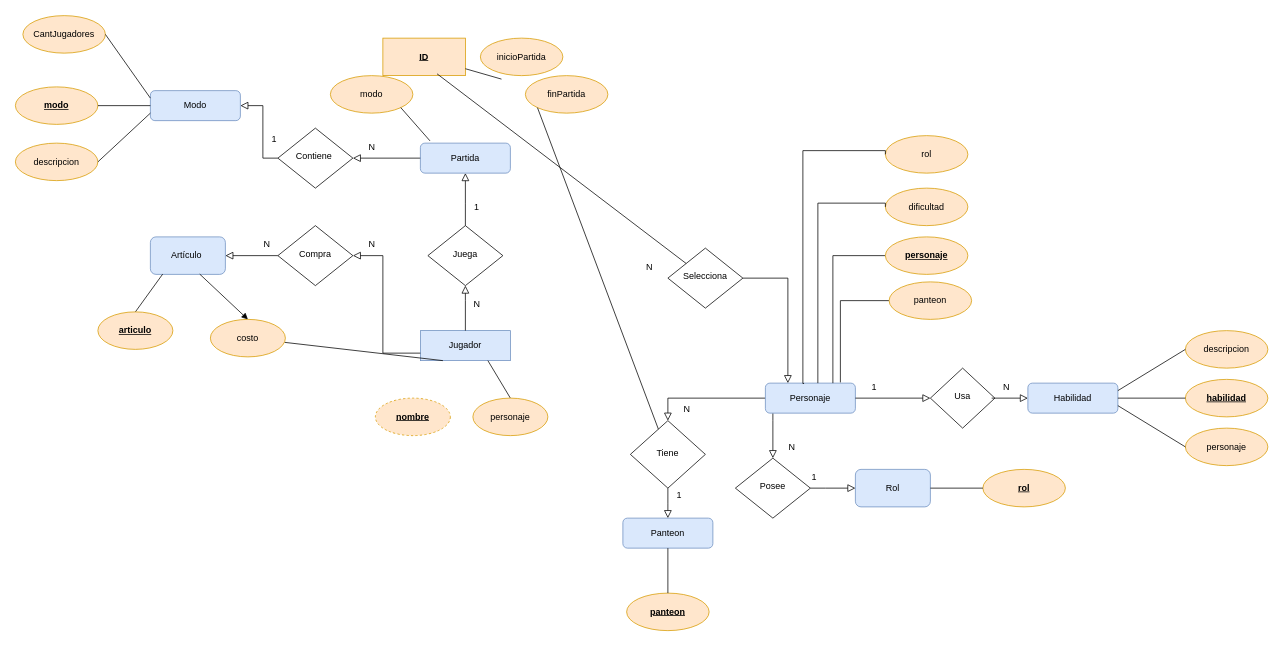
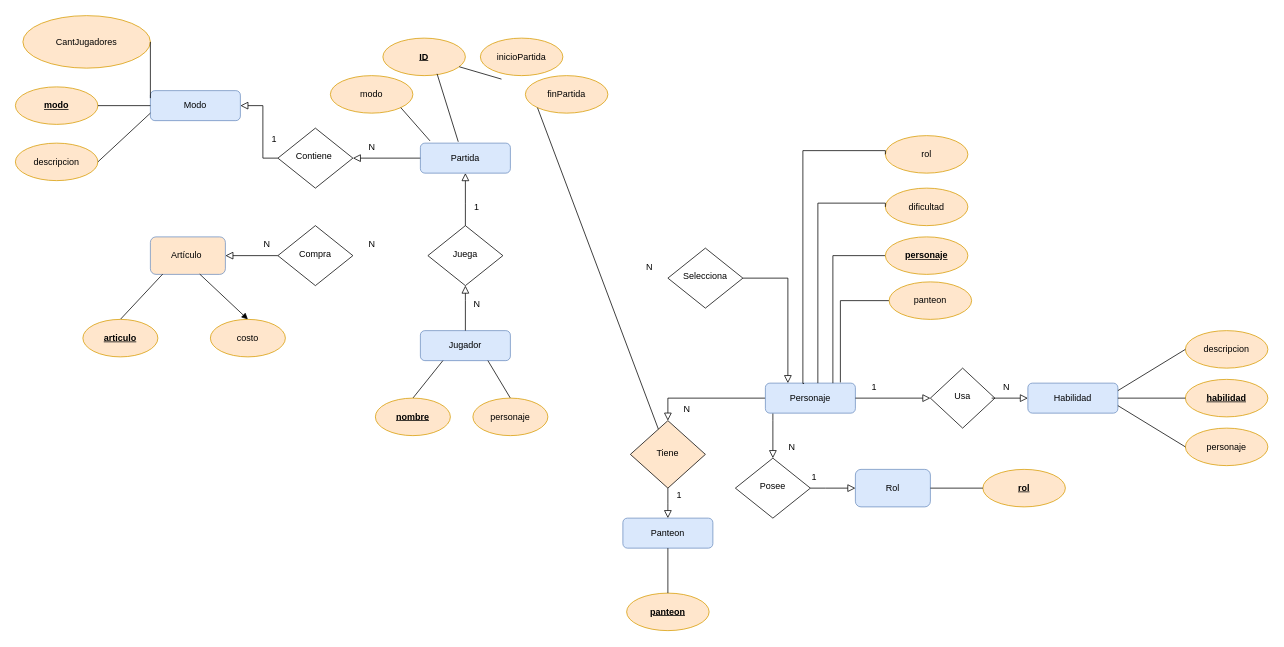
node "CantJugadores": size 83x38 -> 128x53
node "ID": shape rectangle -> ellipse
edge "ID" -- "Selecciona": now "ID" -- "Partida"
node "Artículo": fillcolor #dae8fc -> #ffe6cc
edge "Jugador" -> "Compra": removed
node "articulo": moved (135, 330) -> (120, 338)
node "Jugador": shape rectangle -> rounded rectangle
edge "costo" -- "Jugador": now "nombre" -- "Jugador"
node "nombre": style dashed -> solid
node "Tiene": fillcolor #ffffff -> #ffe6cc
